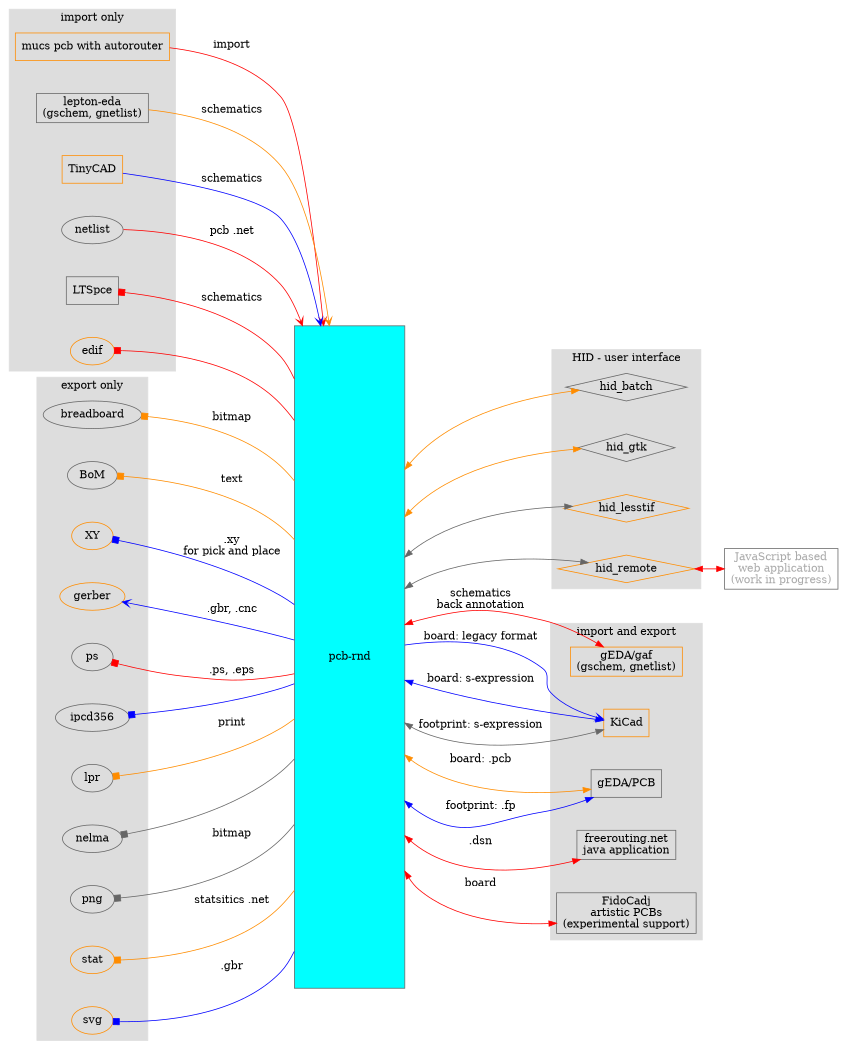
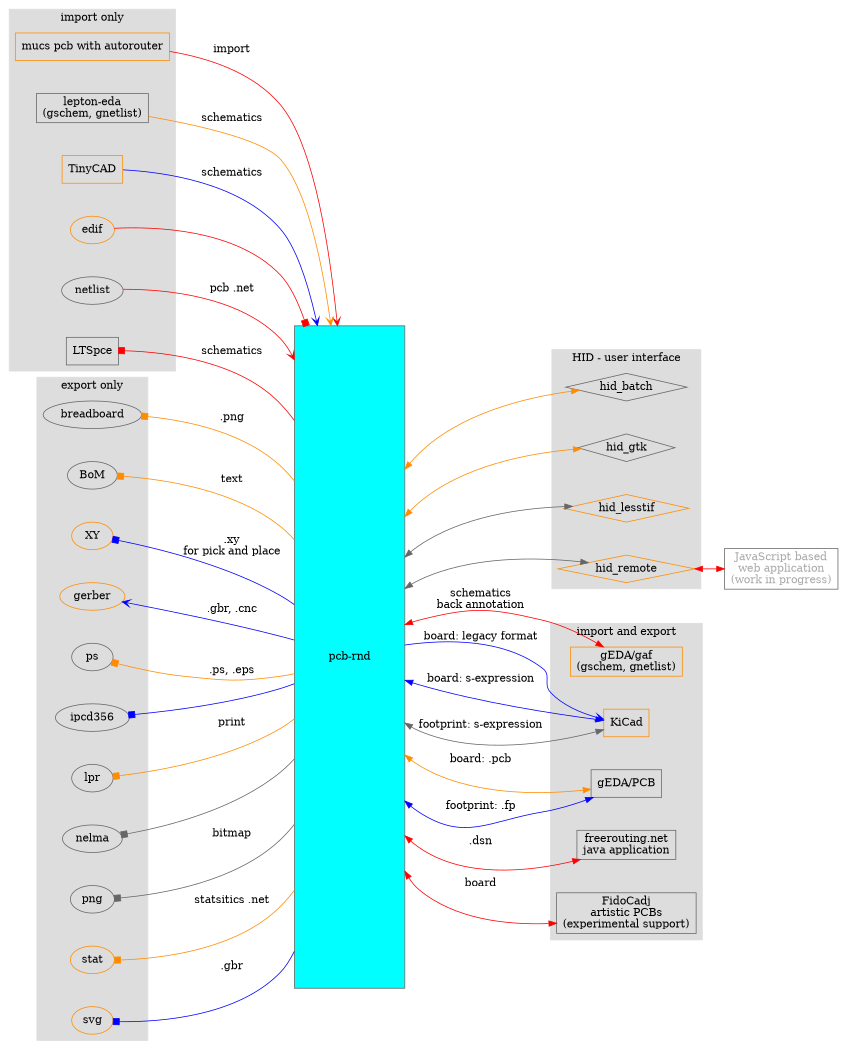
edge "pcb-rnd" -> "edif": reversed
edge "pcb-rnd" -> "breadboard": label "bitmap" -> ".png"
edge "pcb-rnd" -> "ps": color red -> darkorange
